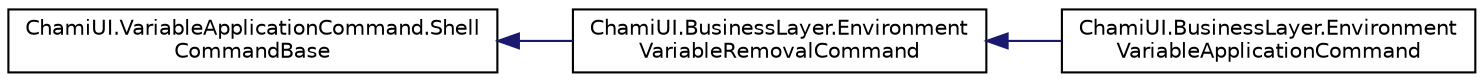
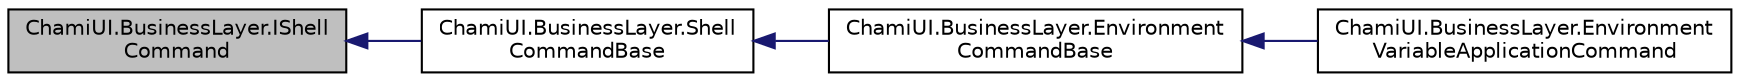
node "ChamiUI.BusinessLayer.IShell Command": added
node "ChamiUI.VariableApplicationCommand.Shell CommandBase": label "ChamiUI.VariableApplicationCommand.Shell CommandBase" -> "ChamiUI.BusinessLayer.Shell CommandBase"
node "ChamiUI.BusinessLayer.Environment VariableRemovalCommand": label "ChamiUI.BusinessLayer.Environment VariableRemovalCommand" -> "ChamiUI.BusinessLayer.Environment CommandBase"
